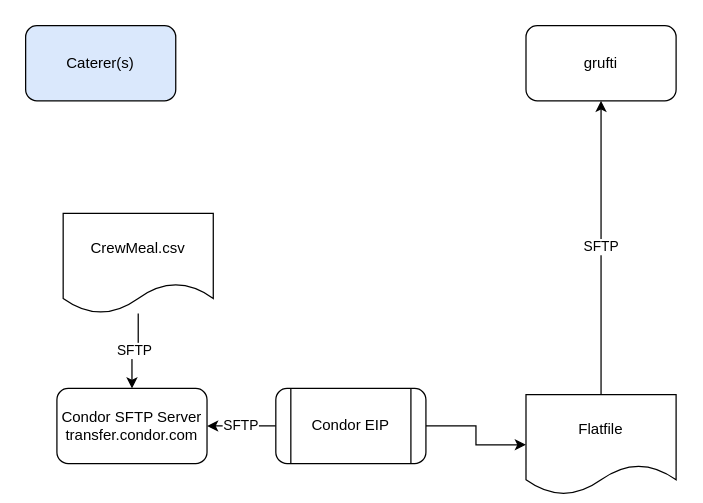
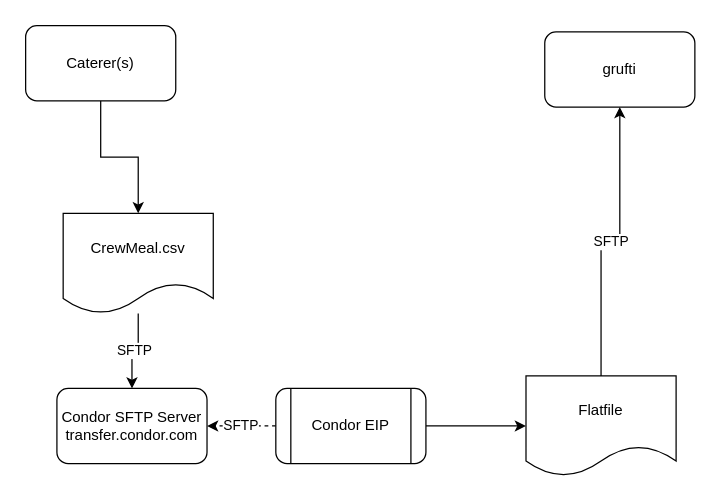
node "Caterer(s)": fillcolor #dae8fc -> #ffffff
node "grufti": moved (601, 63) -> (619, 69)
edge "Caterer(s)" -> "CrewMeal.csv": added
edge "Condor EIP" -> "Condor SFTP Server transfer.condor.com": style solid -> dashed
node "Flatfile": moved (601, 444) -> (601, 426)
